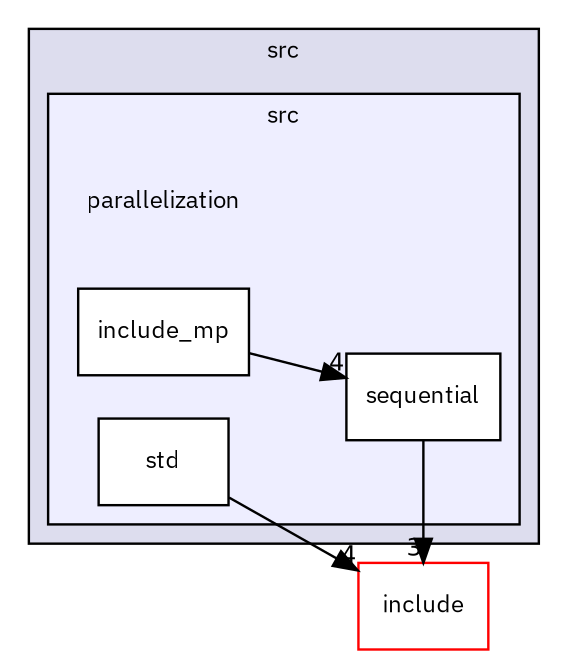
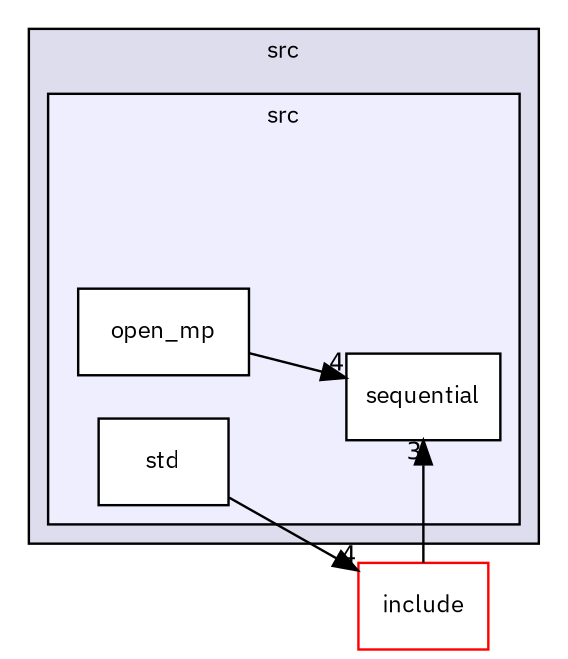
node "parallelization": removed
node "include_mp": label "include_mp" -> "open_mp"
edge "sequential" -> "include": reversed
